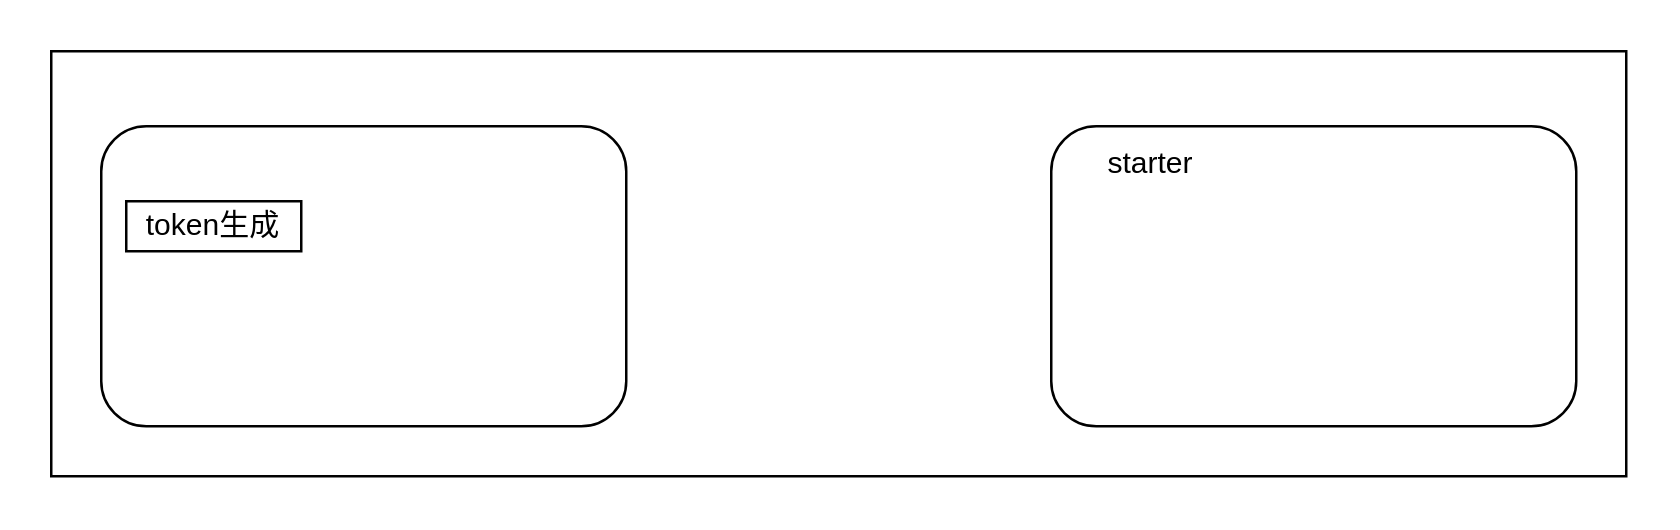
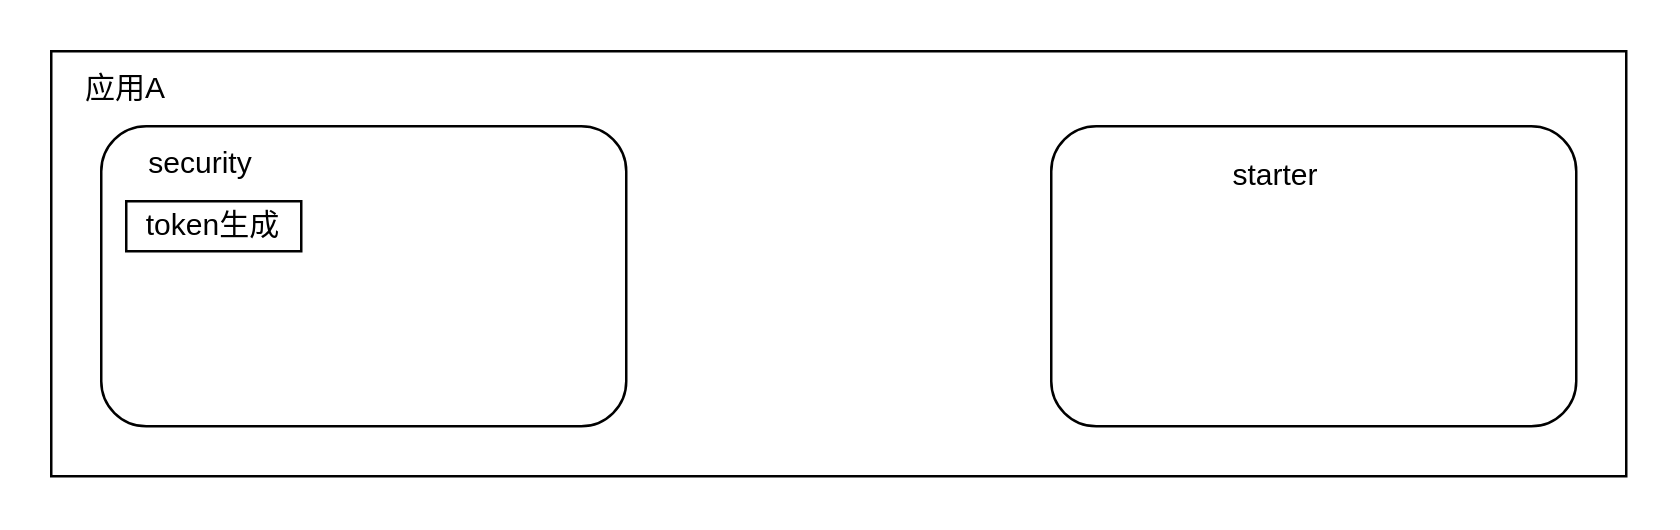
node "应用A": added
node "security": added
node "starter": moved (1151, 164) -> (1276, 176)
